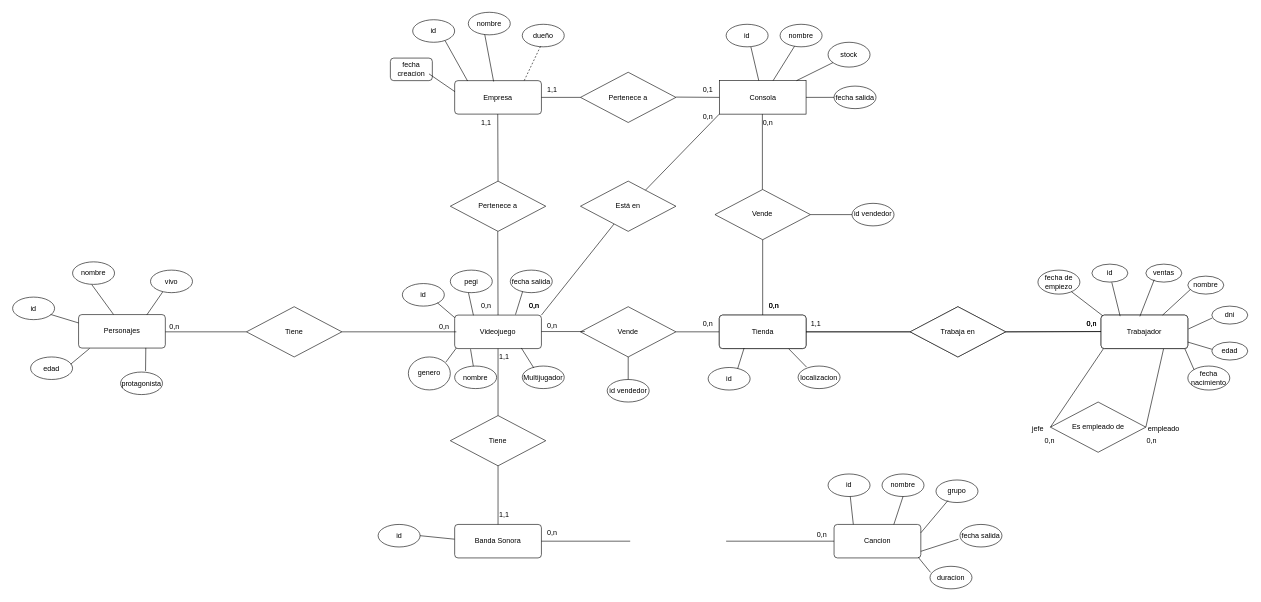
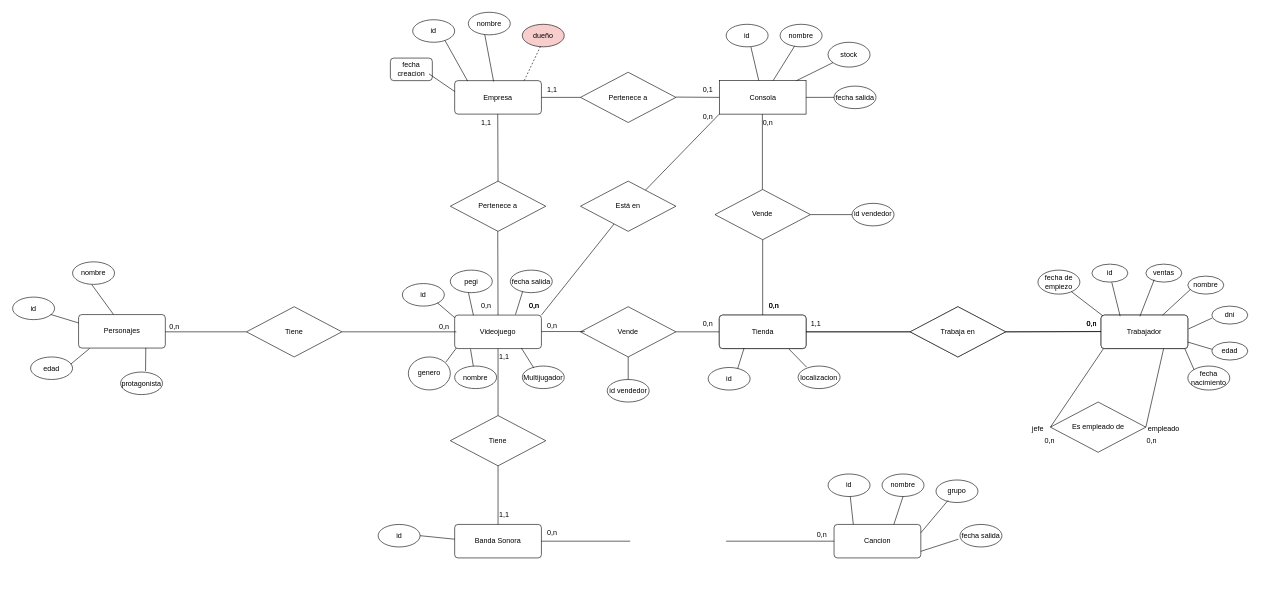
node "dueño": fillcolor #ffffff -> #f8cecc
node "vivo": removed
edge "vivo" -- "Personajes": removed
edge "Cancion" -- "duracion": removed
node "duracion": removed
